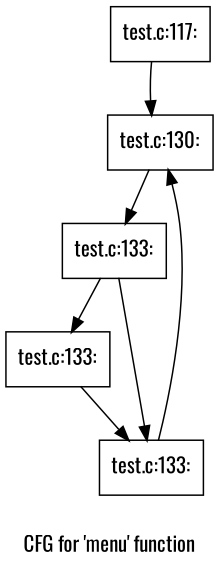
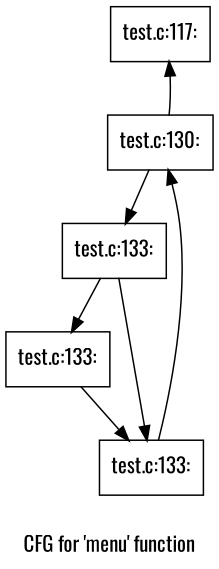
edge "test.c:117:" -> "test.c:130:": reversed
